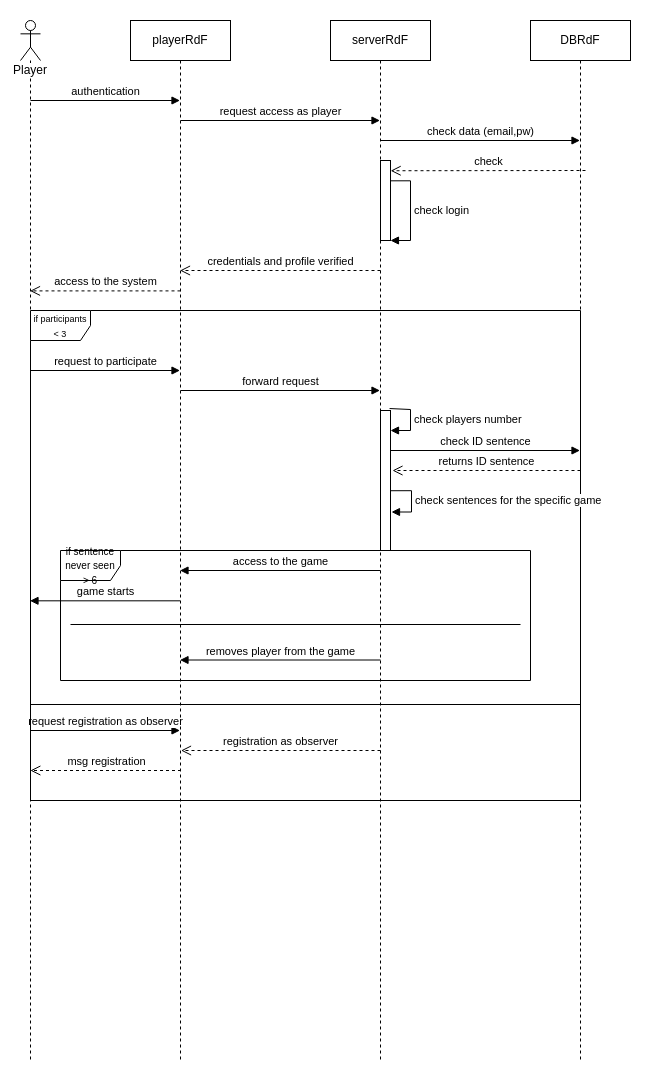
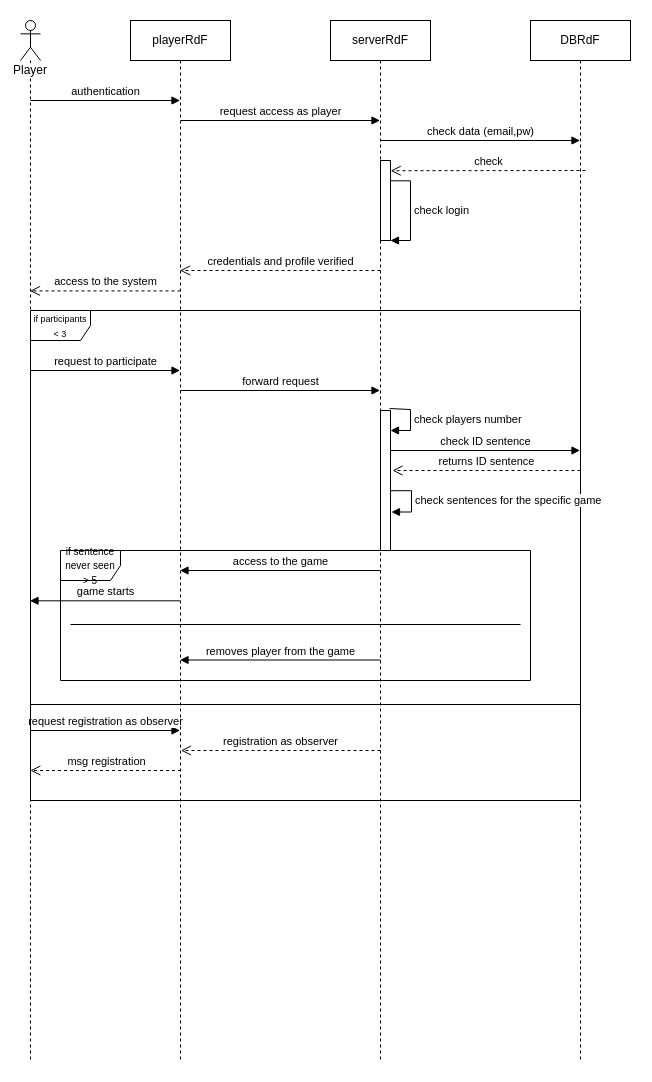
node "if sentence never seen > 6": label "if sentence never seen > 6" -> "if sentence never seen > 5"
